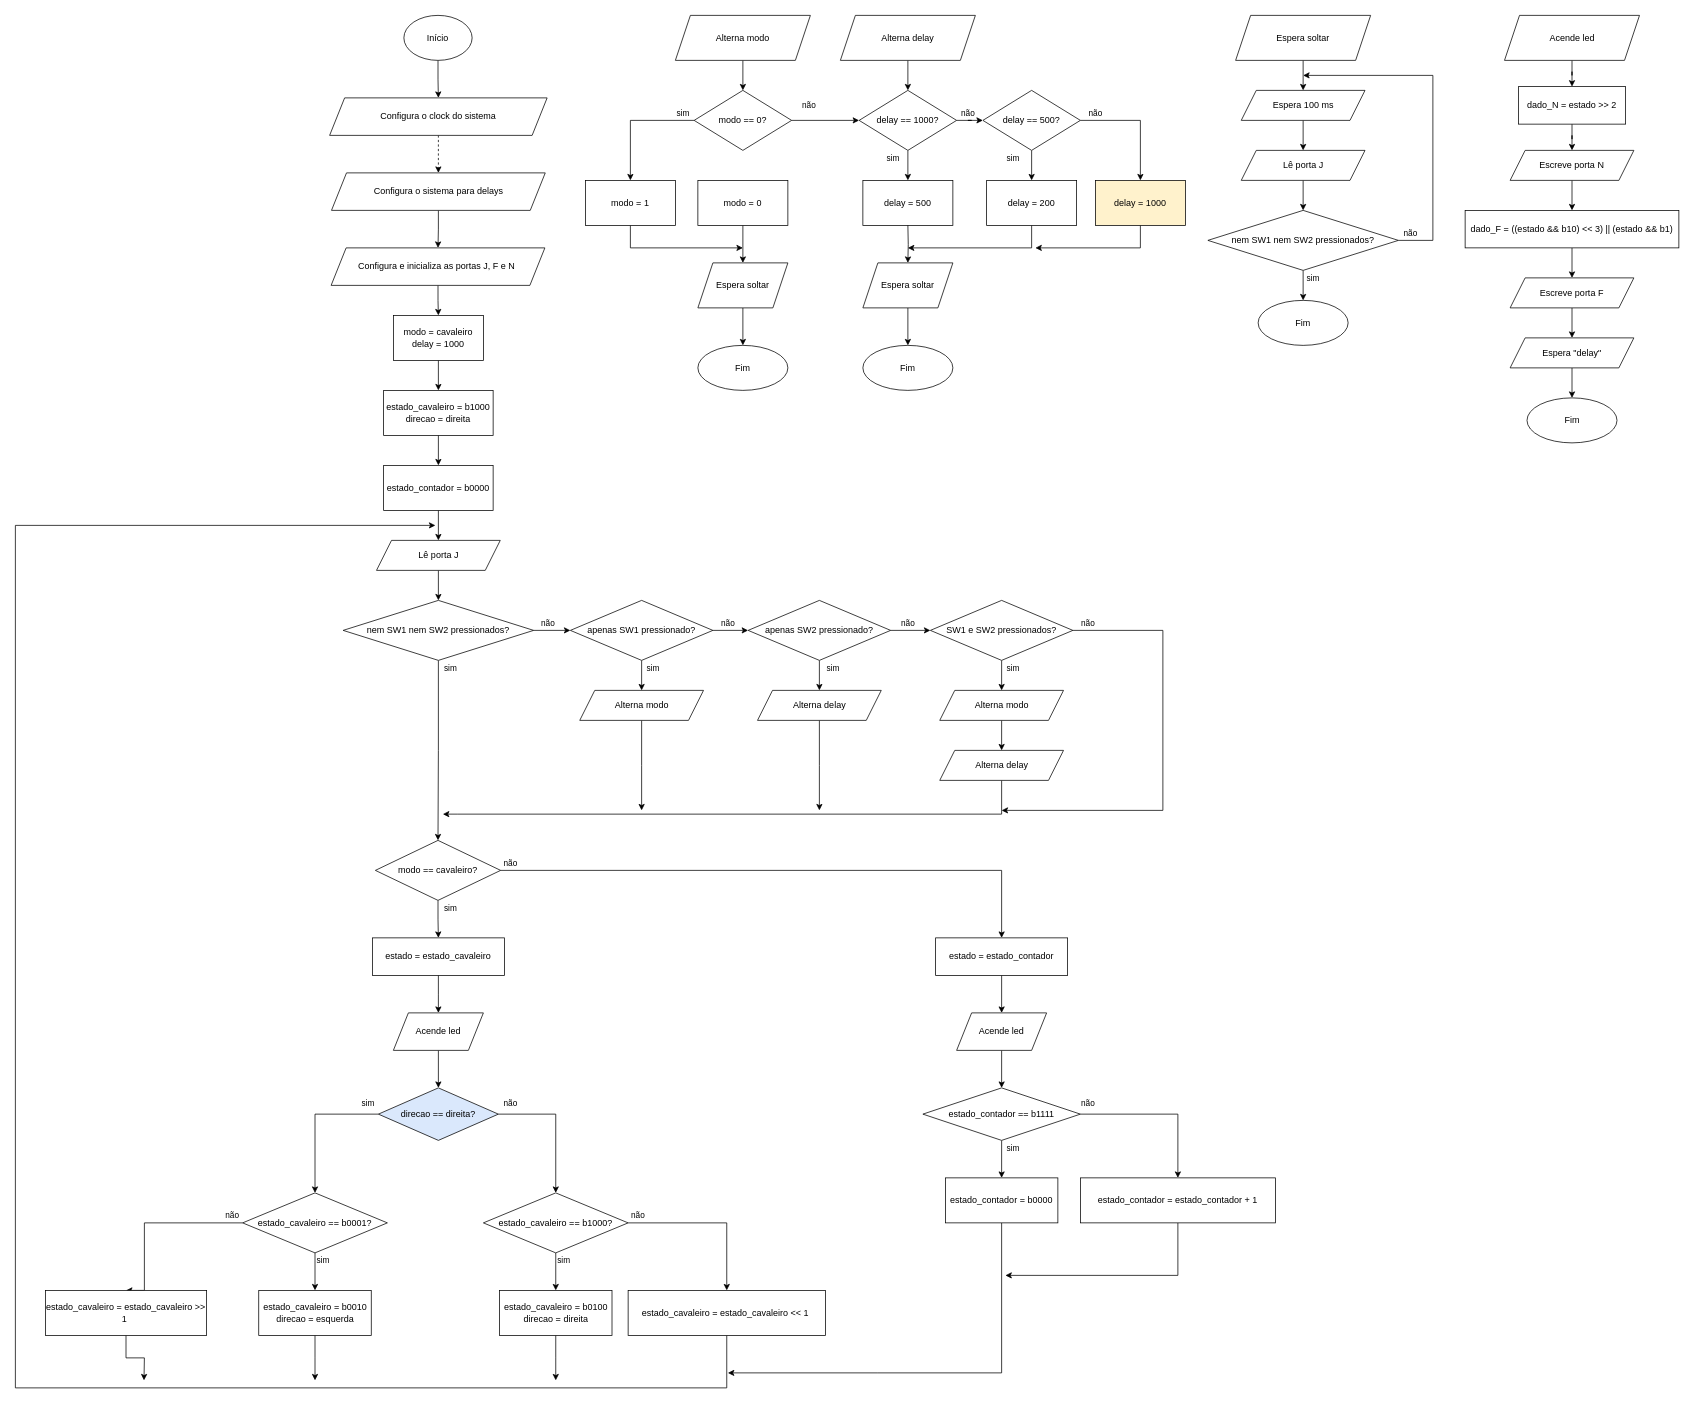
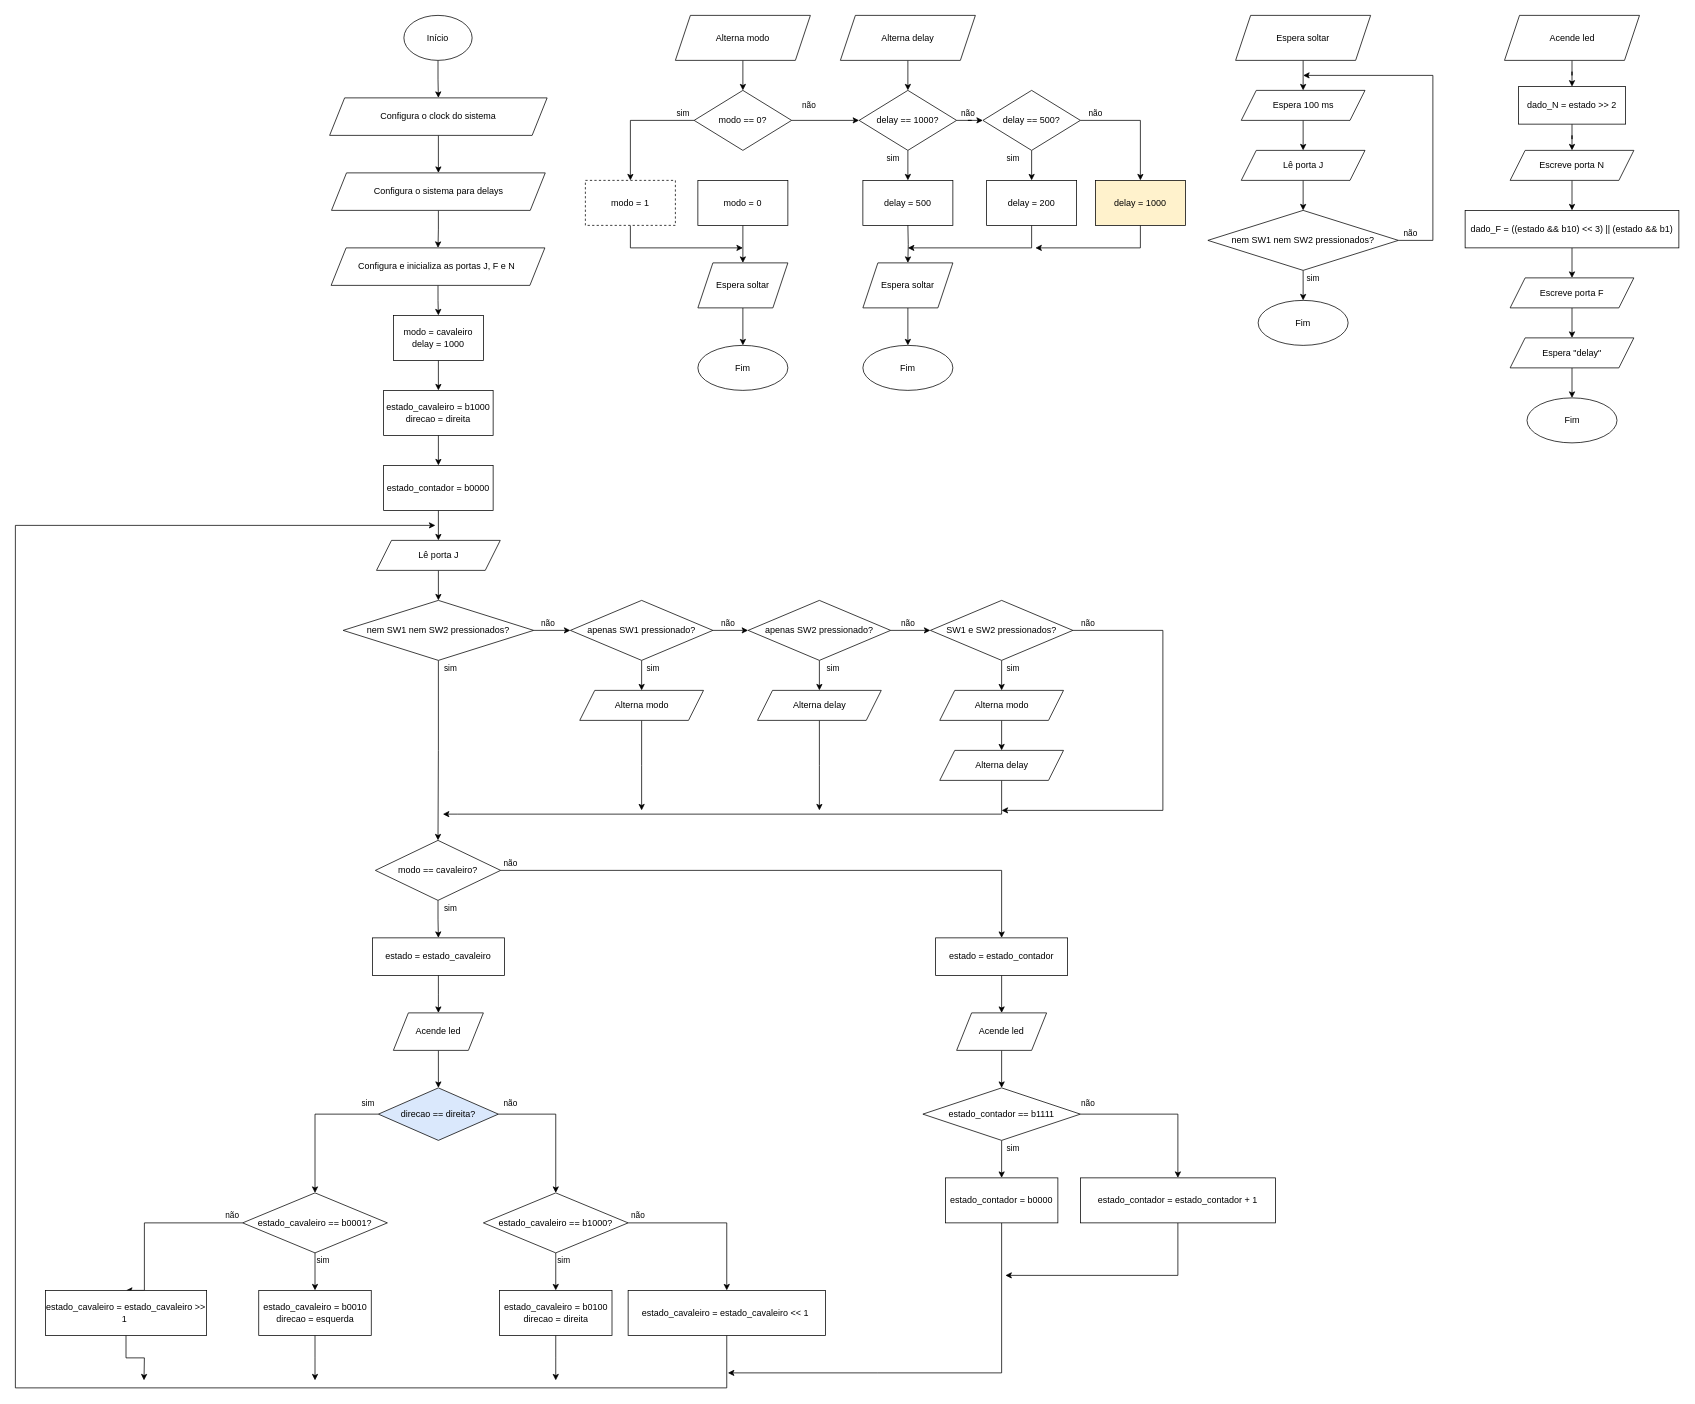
edge "Configura o clock do sistema" -> "Configura o sistema para delays": style dashed -> solid
node "modo = 1": style solid -> dashed
